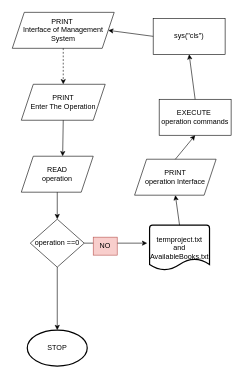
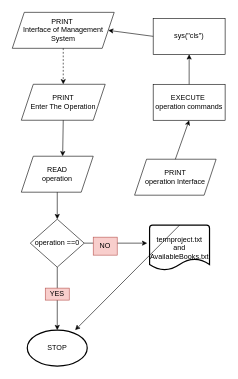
node "EXECUTE operation commands": moved (195, 117) -> (189, 102)
edge "termproject.txt and AvailableBooks.txt" -> "PRINT operation Interface": now "termproject.txt and AvailableBooks.txt" -> "STOP"
node "YES": added
